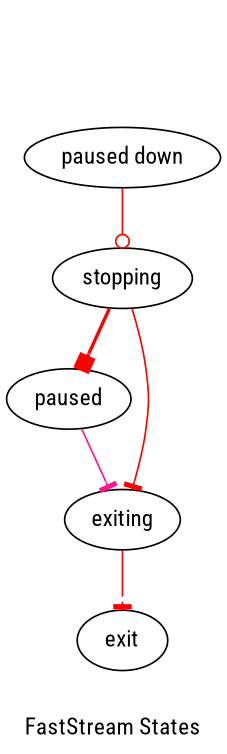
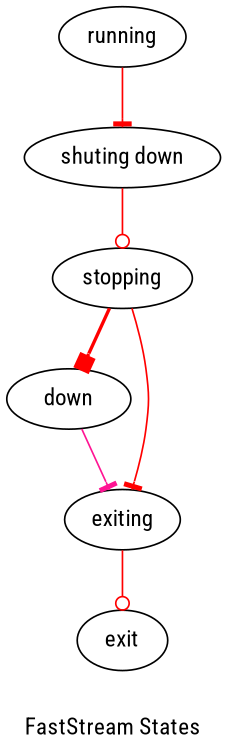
node "running": added
node "paused down": label "paused down" -> "shuting down"
node "paused": label "paused" -> "down"
edge "exiting" -> "exit": arrowhead tee -> odot
